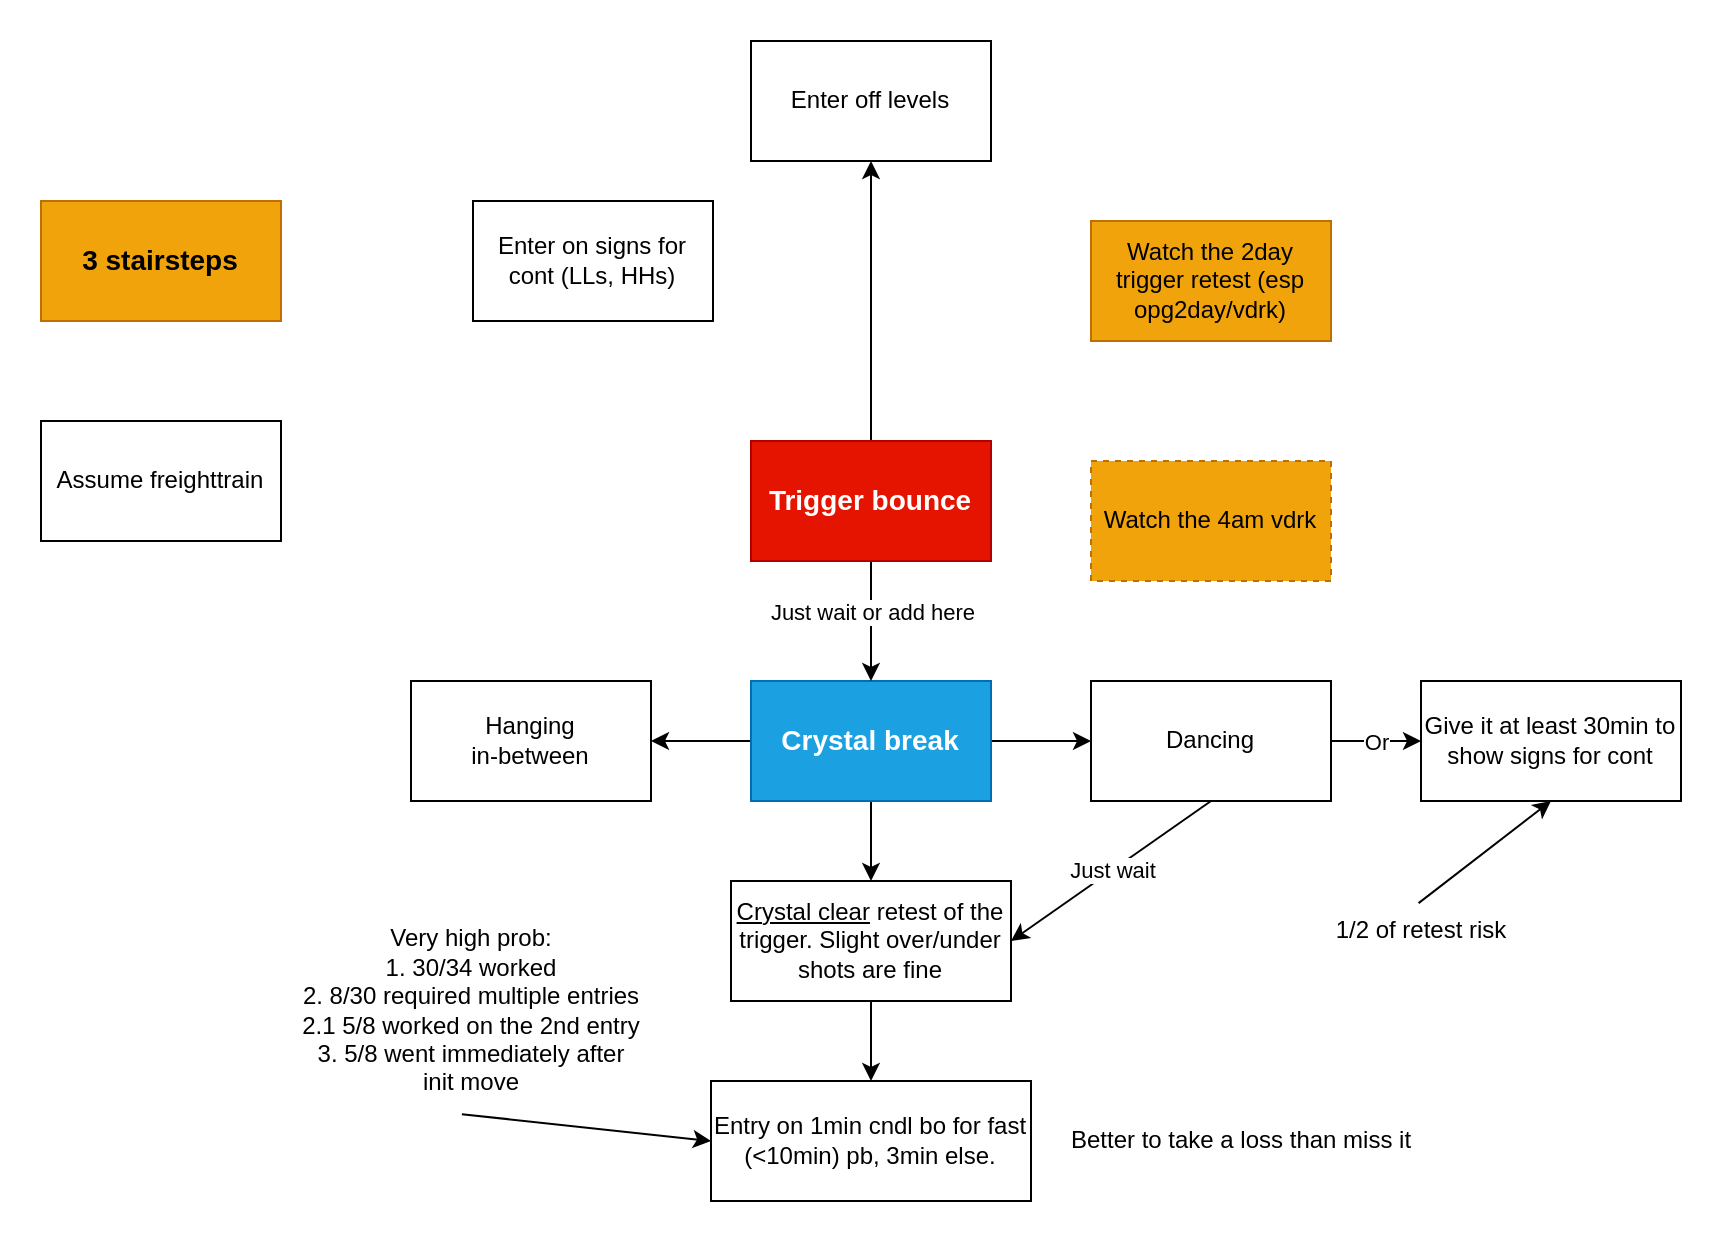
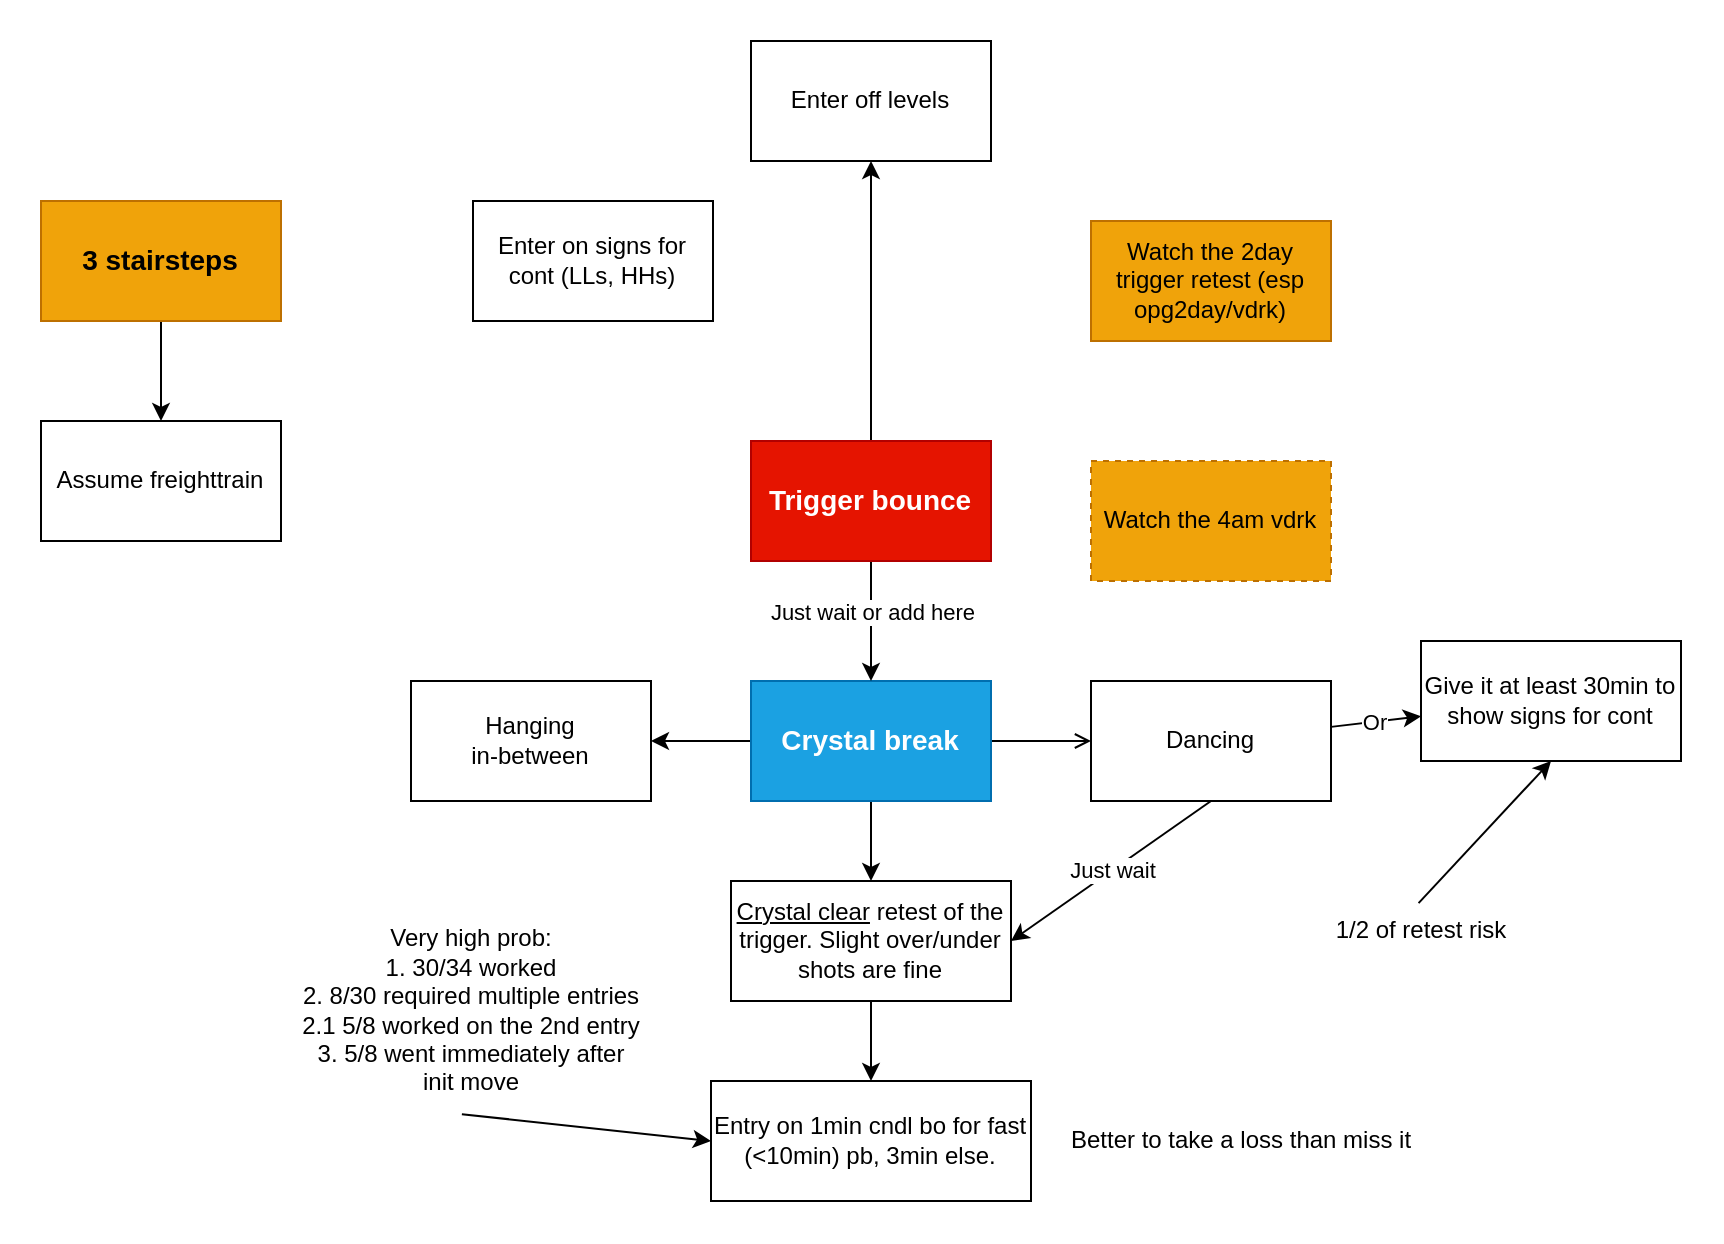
edge "3 stairsteps" -> "Assume freighttrain": added
edge "Crystal break" -> "Dancing": arrowhead classic -> open
node "Give it at least 30min to show signs for cont": moved (1551, 741) -> (1551, 701)
